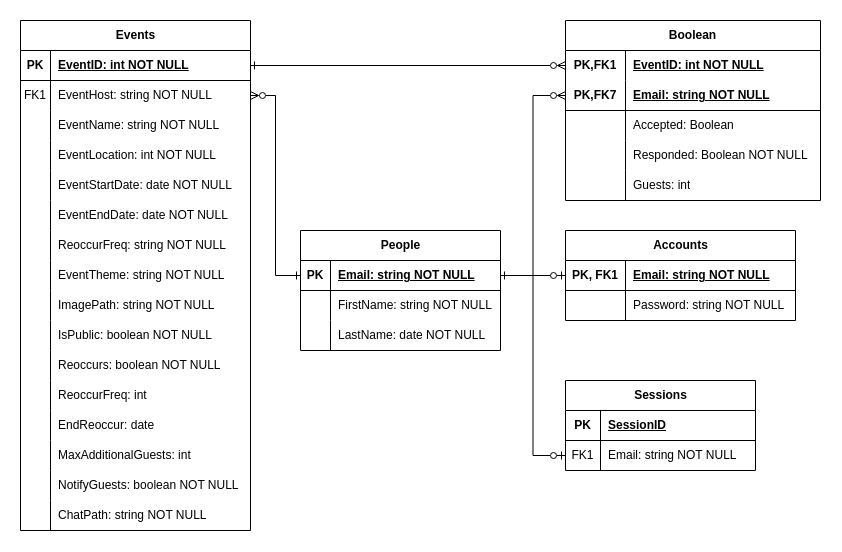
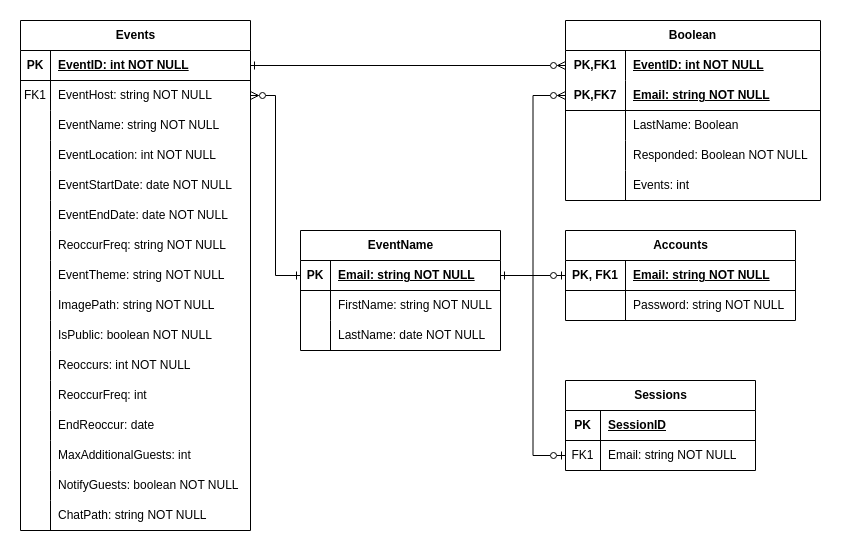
node "Accepted: Boolean": label "Accepted: Boolean" -> "LastName: Boolean"
node "Guests: int": label "Guests: int" -> "Events: int"
node "People": label "People" -> "EventName"
node "Reoccurs: boolean NOT NULL": label "Reoccurs: boolean NOT NULL" -> "Reoccurs: int NOT NULL"
